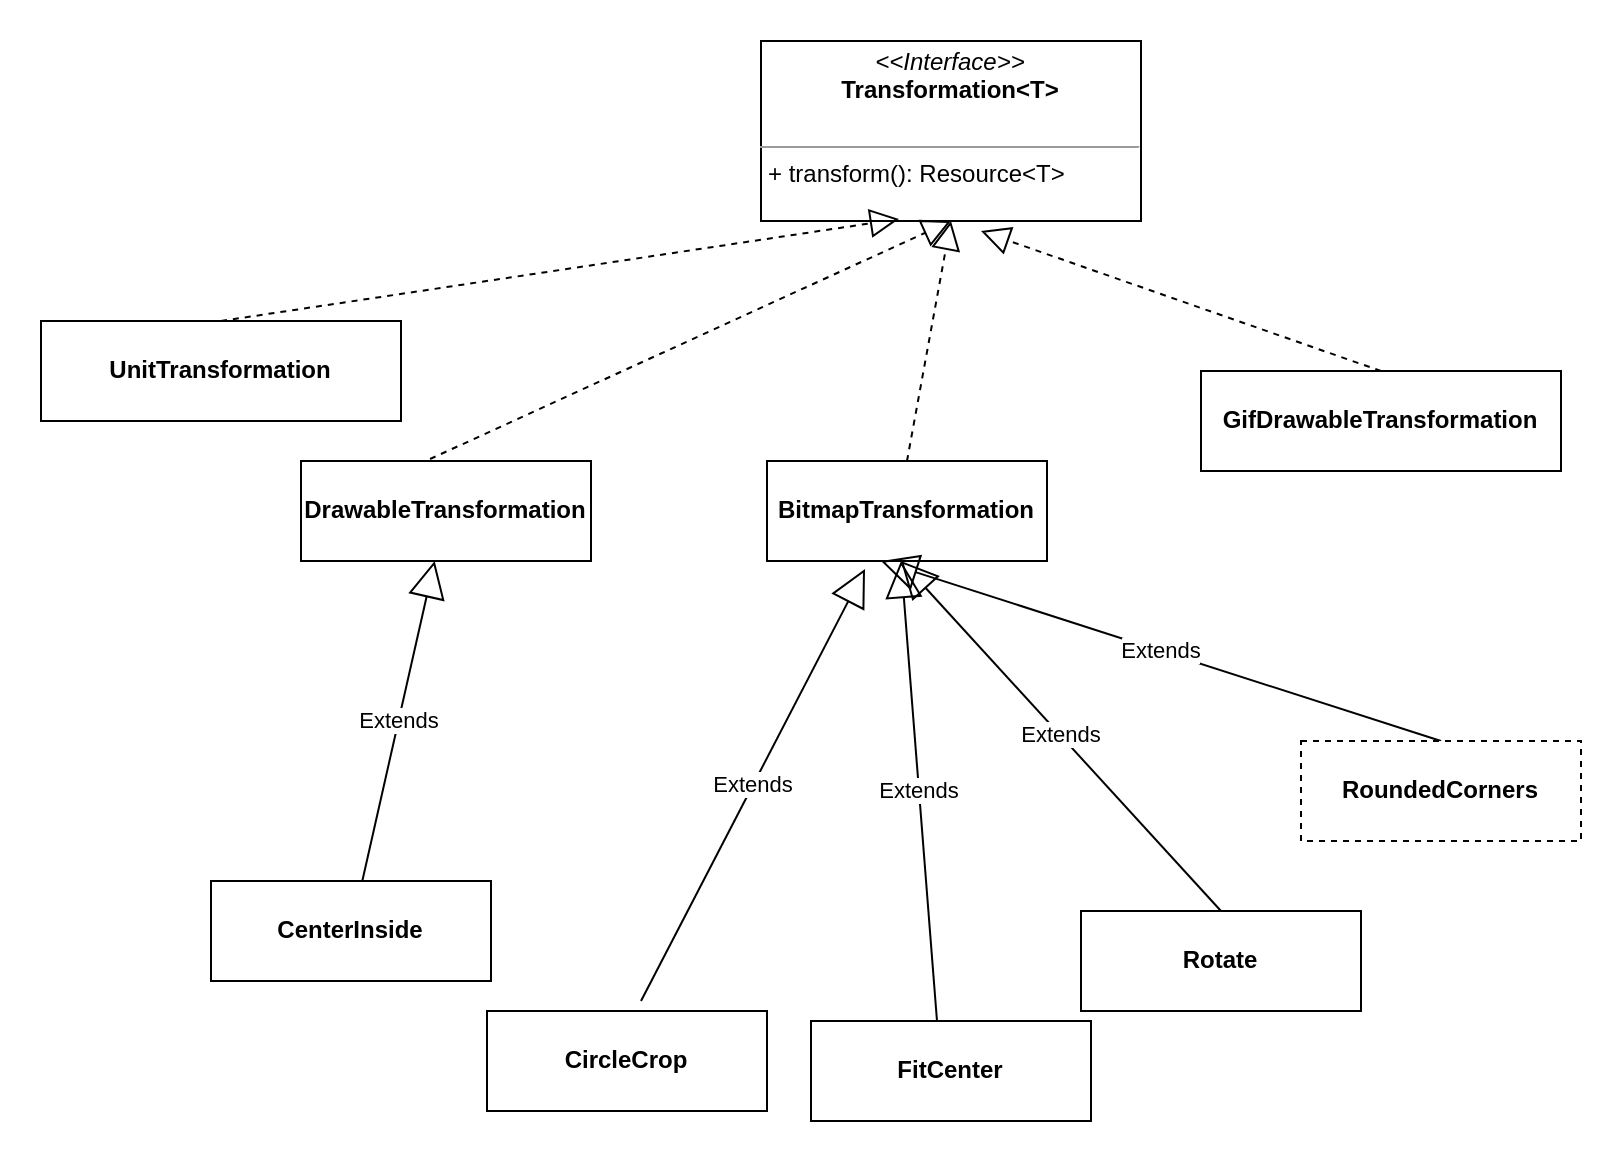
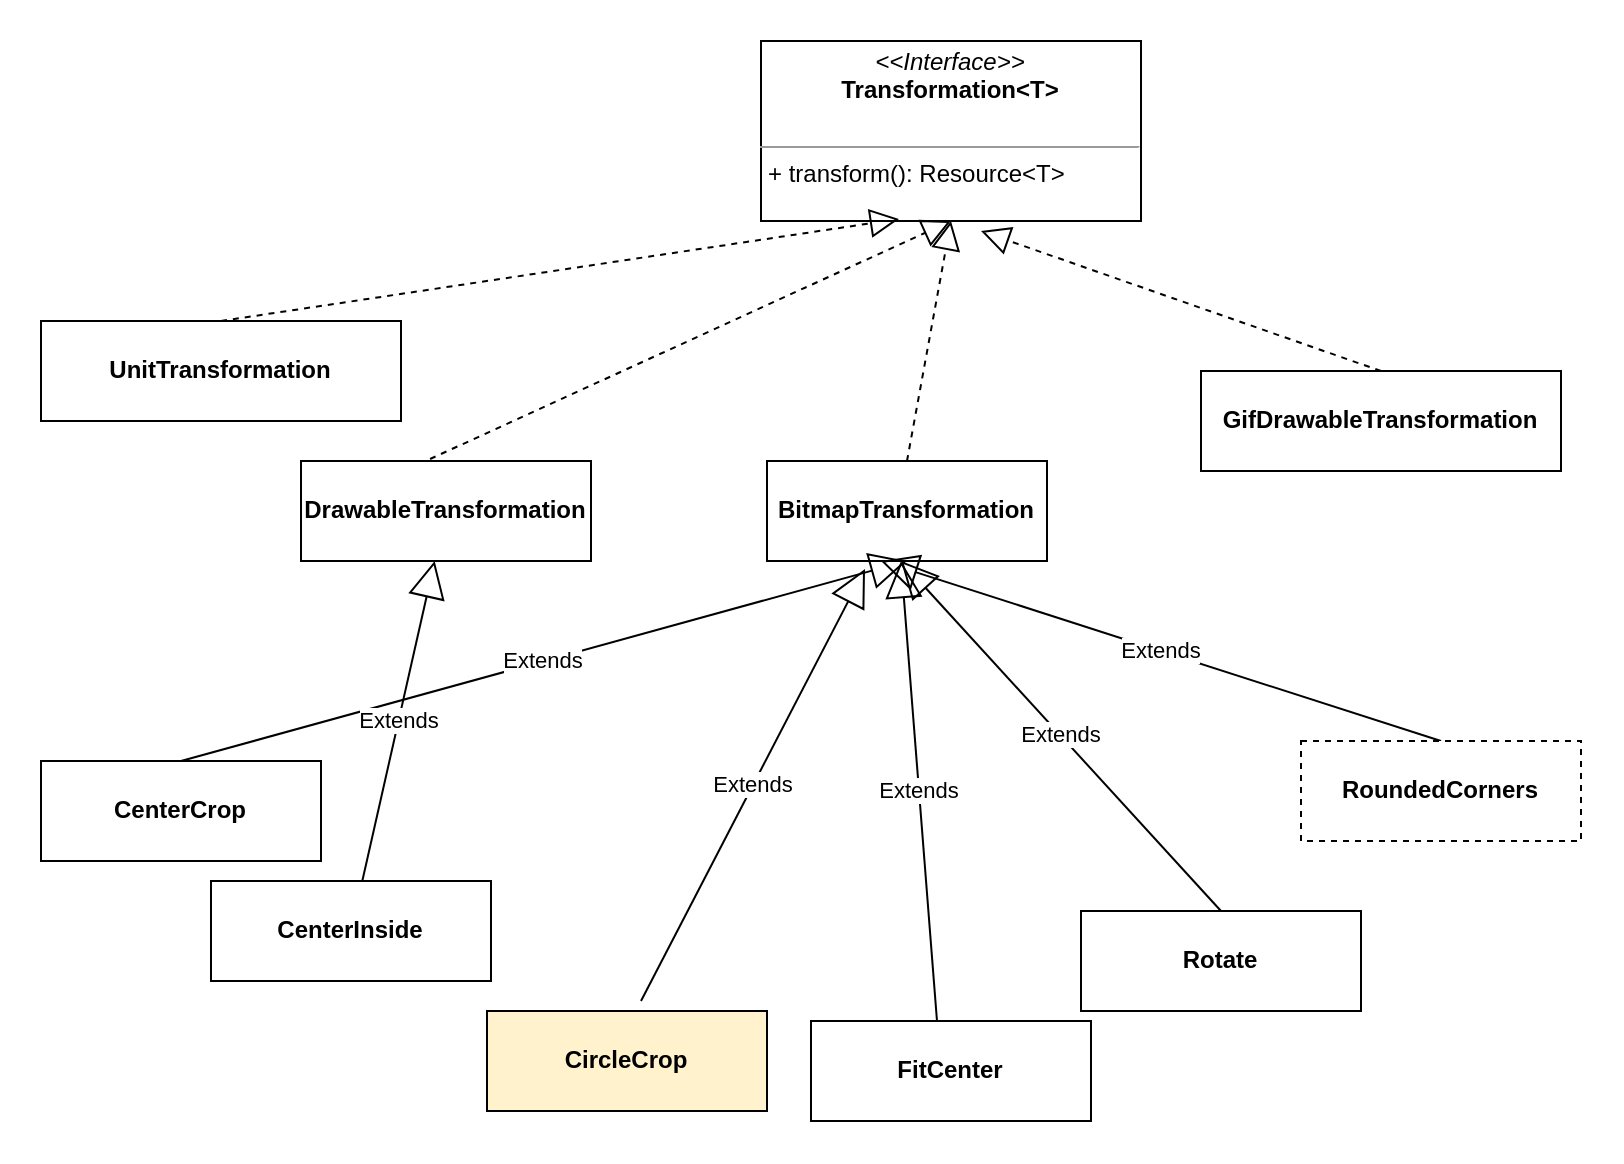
edge "CenterCrop" -> "BitmapTransformation": added, label "Extends"
node "CenterCrop": added
node "CircleCrop": fillcolor #ffffff -> #fff2cc
